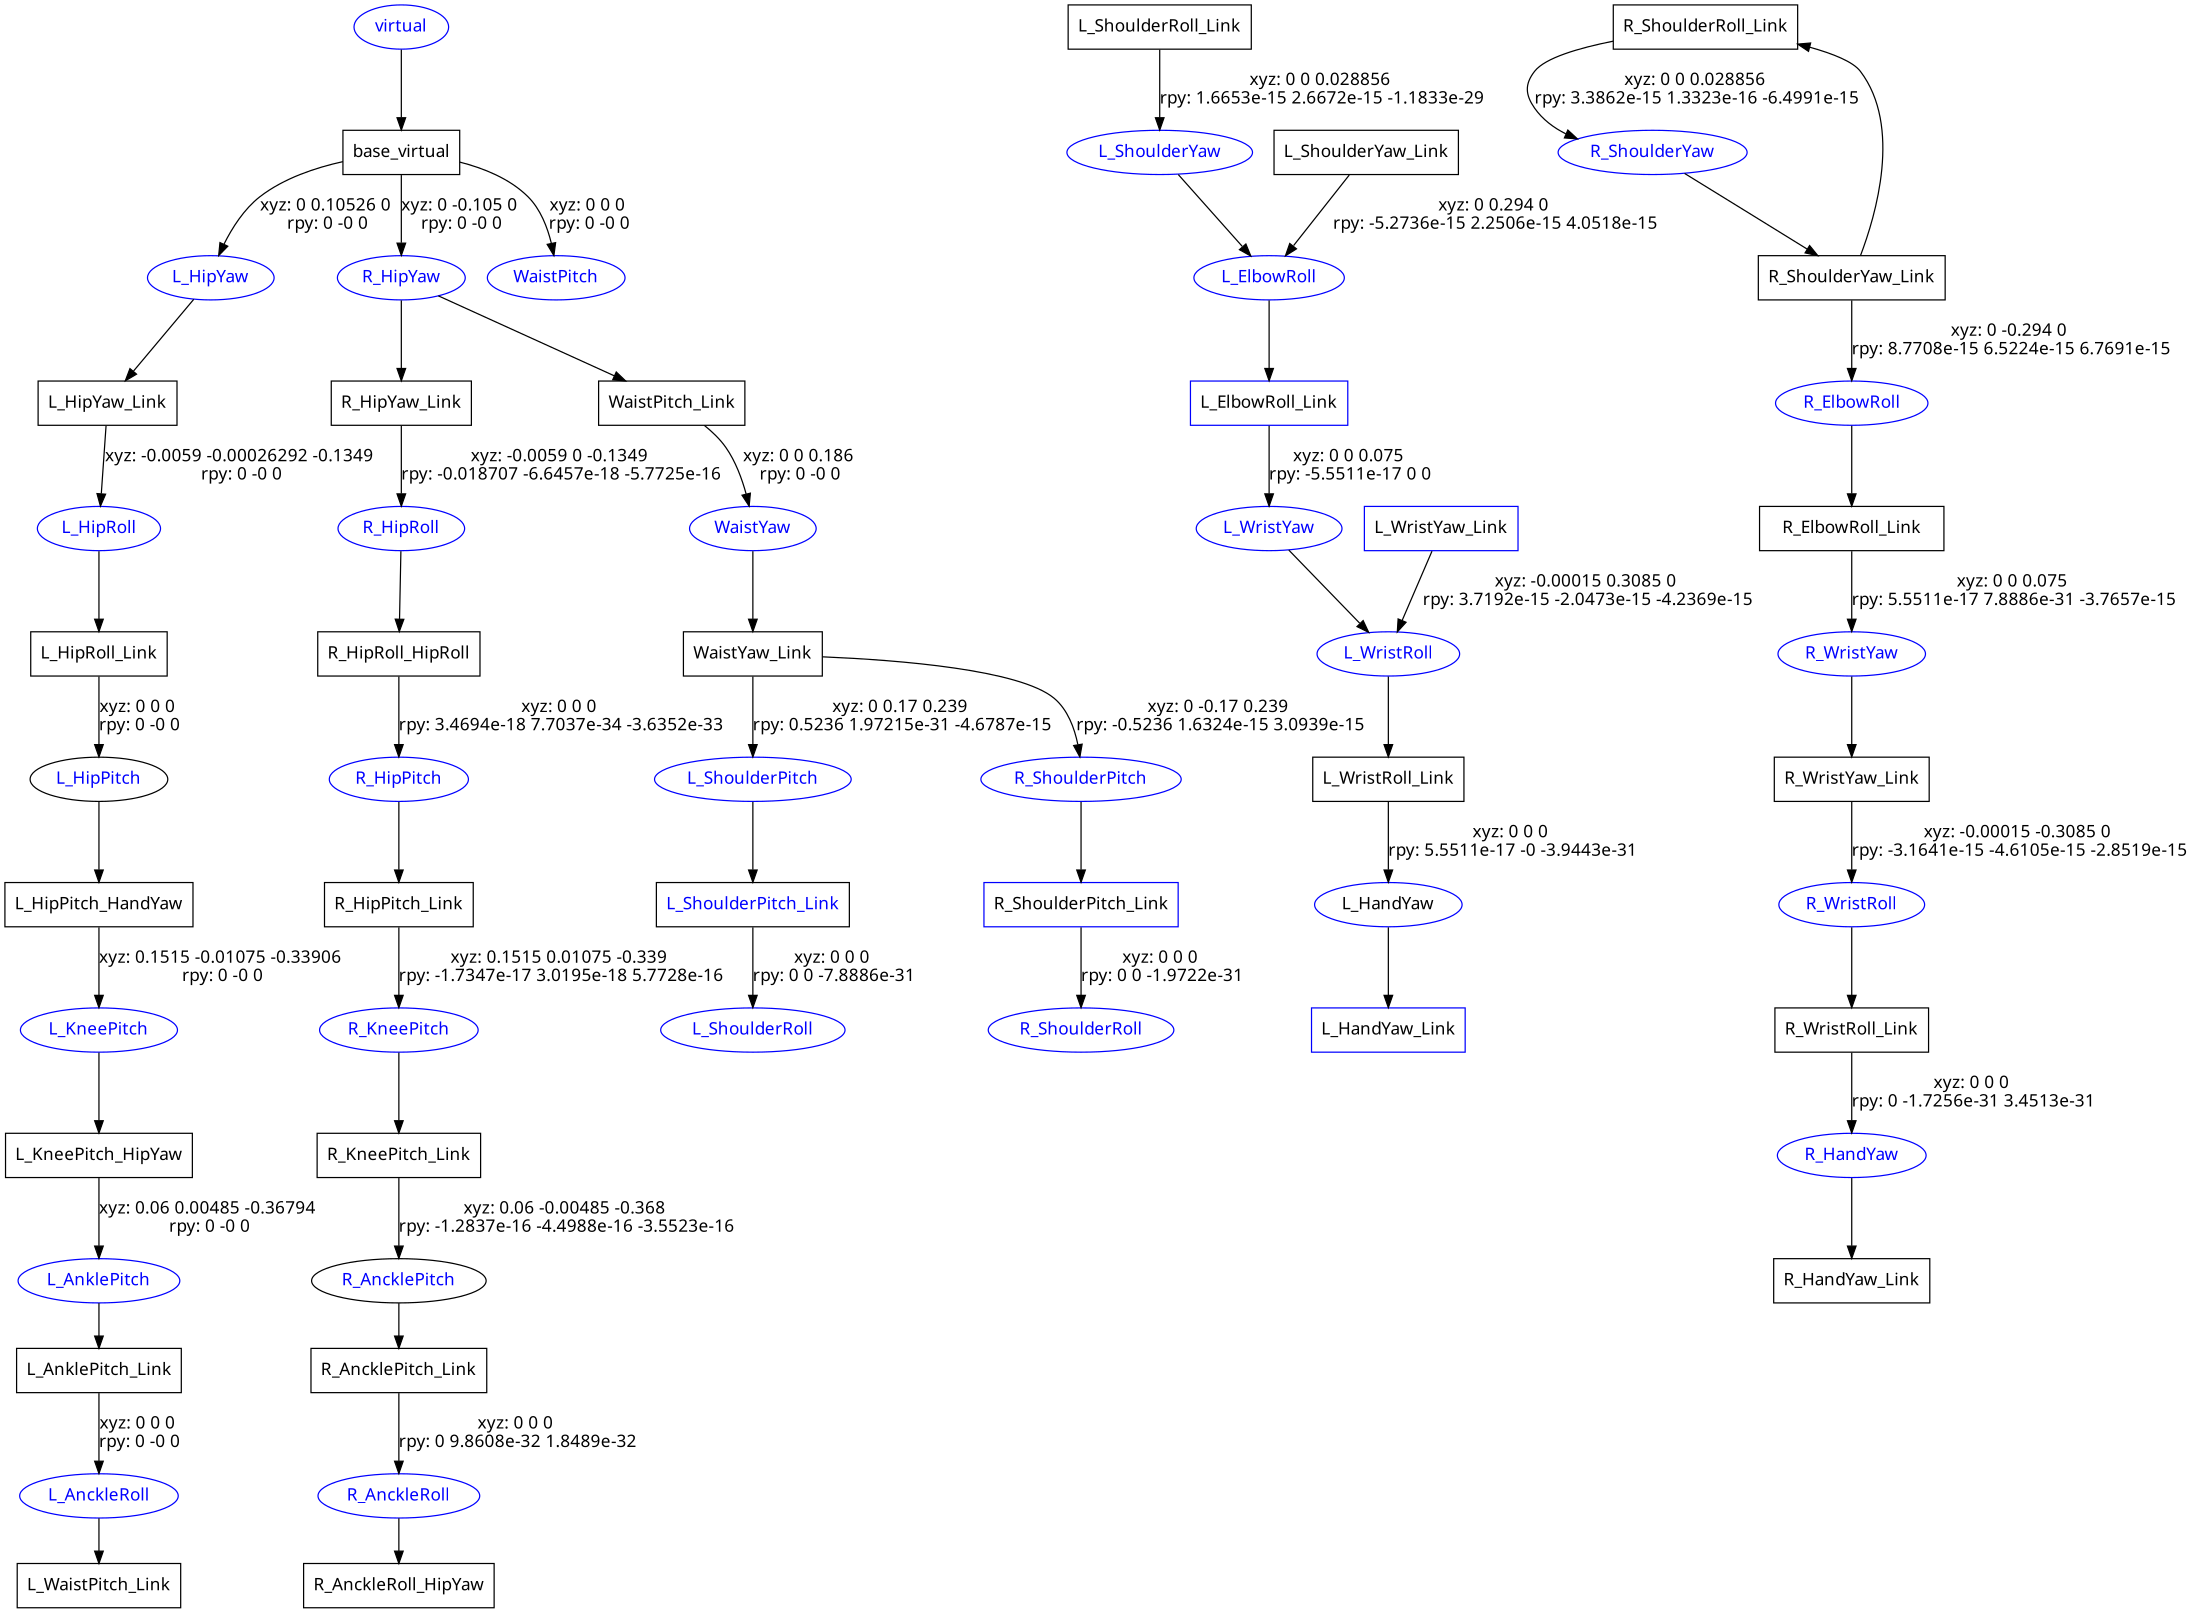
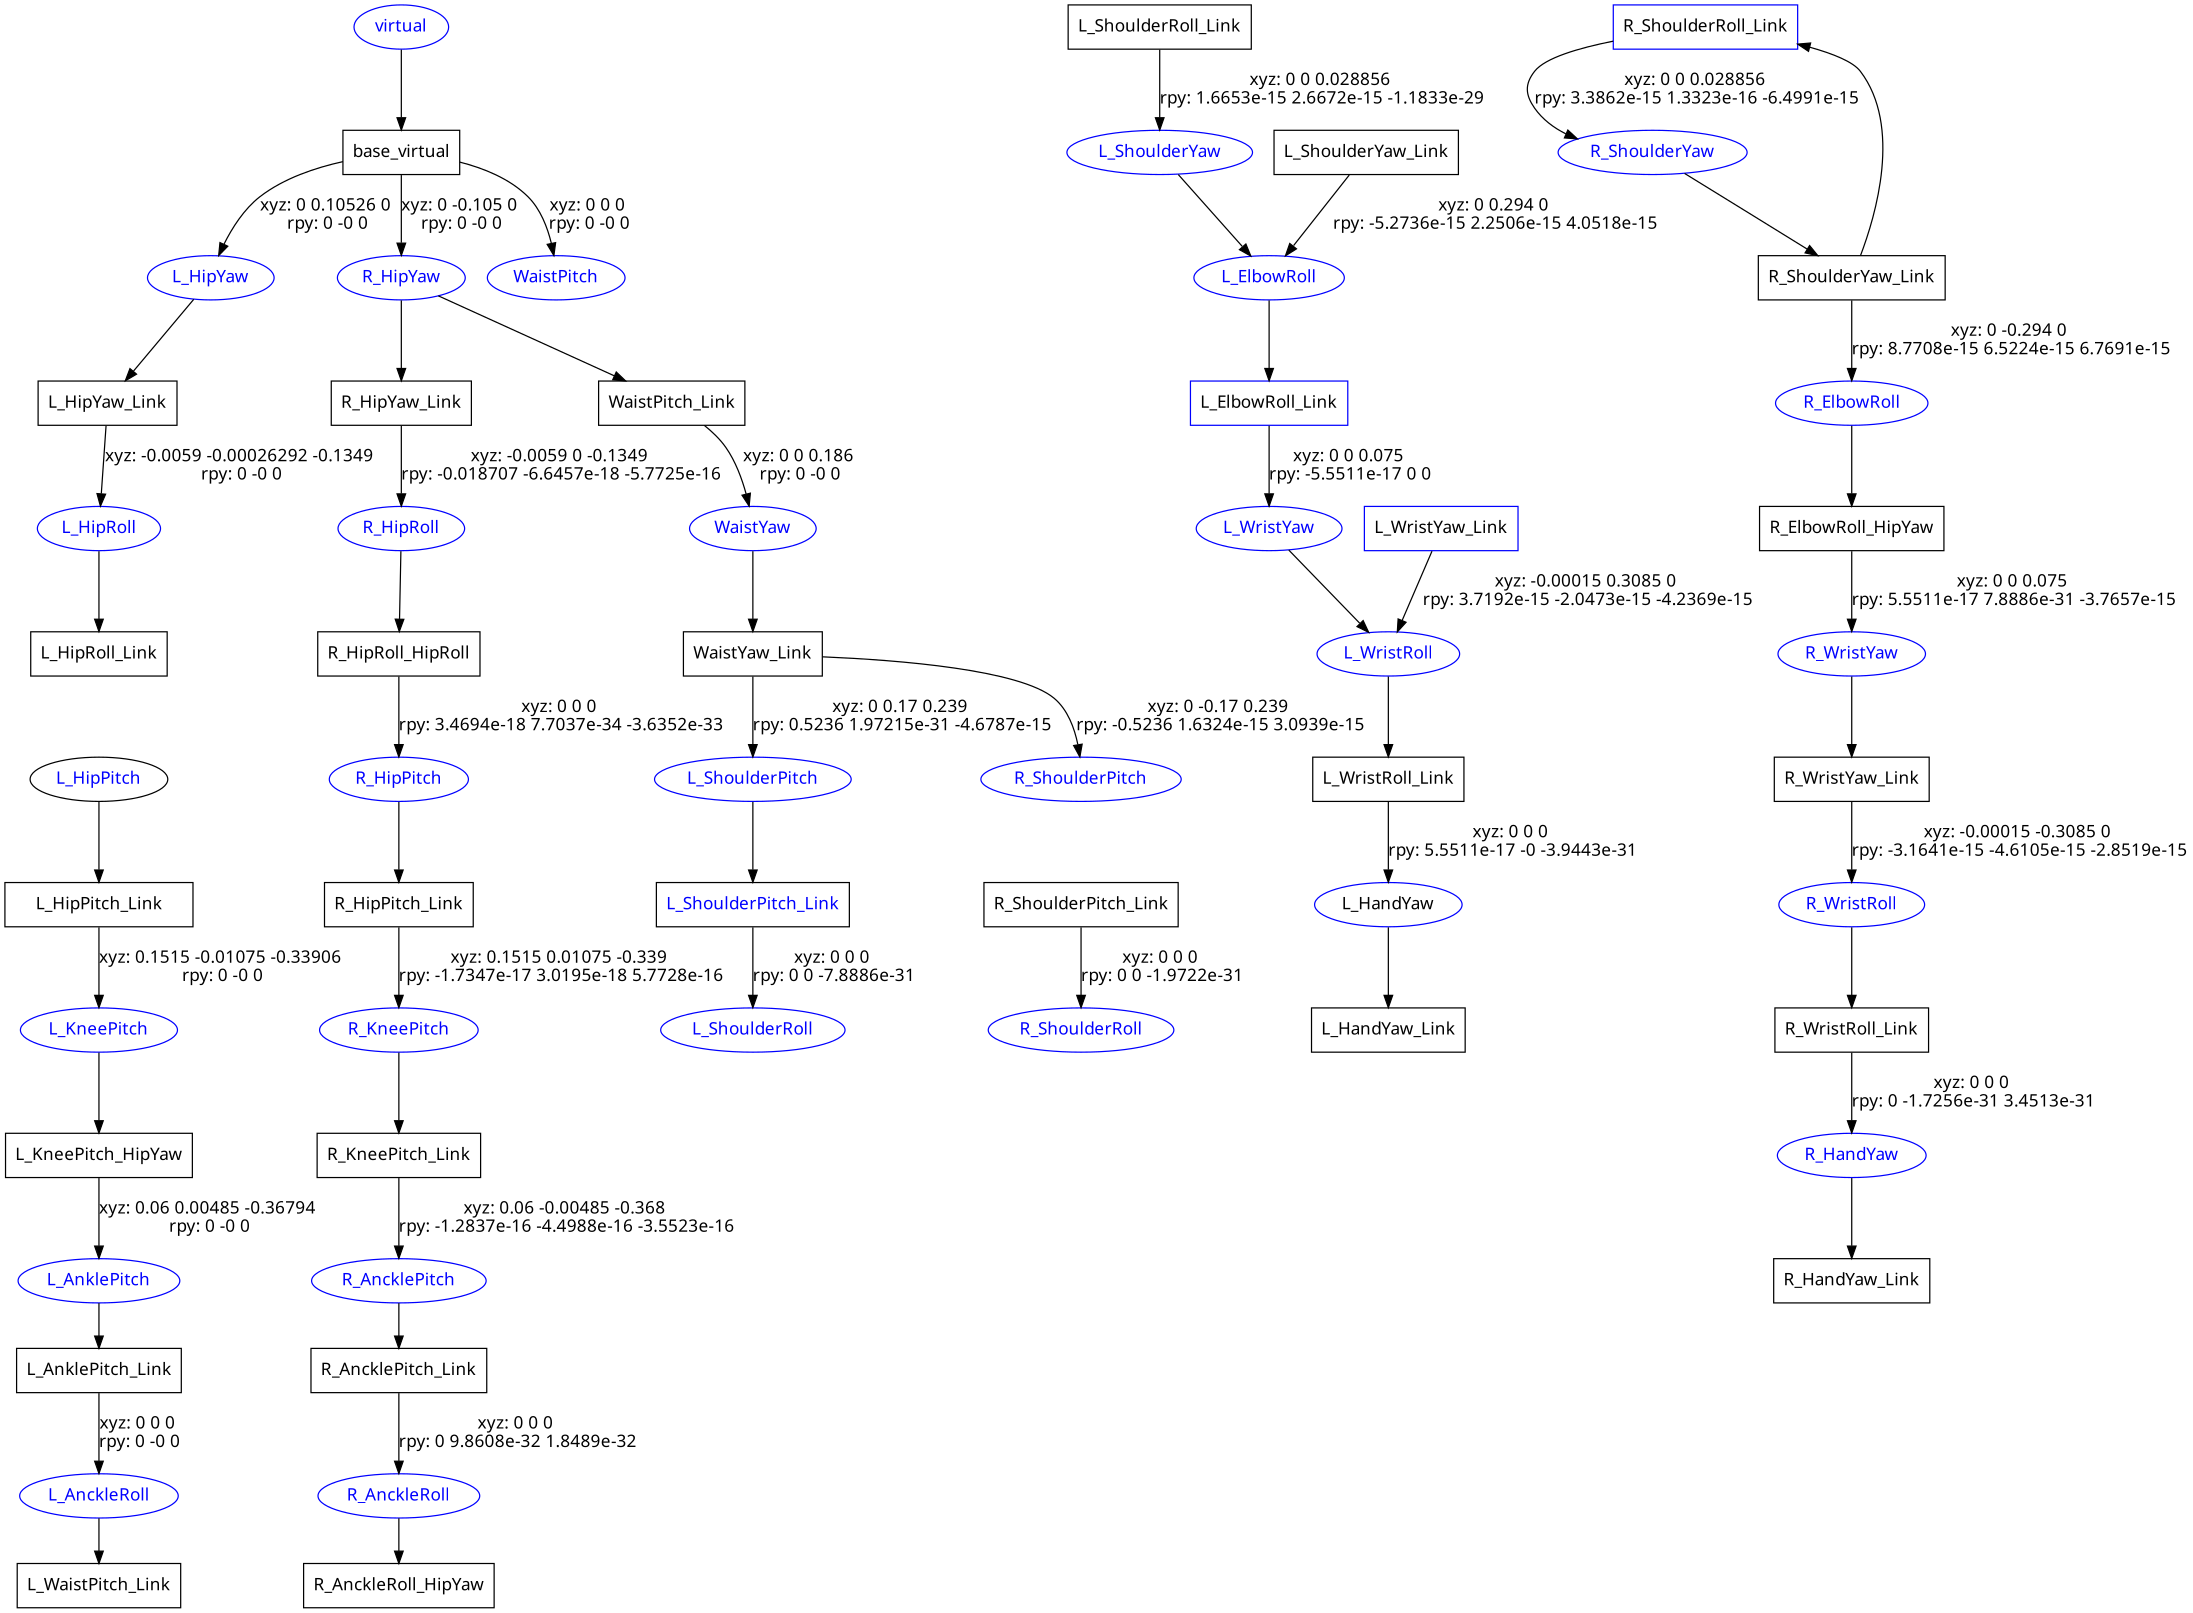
node "R_ShoulderRoll_Link": color black -> blue
node "R_ElbowRoll_Link": label "R_ElbowRoll_Link" -> "R_ElbowRoll_HipYaw"
edge "L_HipRoll_Link" -> "L_HipPitch": removed, label "xyz: 0 0 0 rpy: 0 -0 0"
edge "R_ShoulderPitch" -> "R_ShoulderPitch_Link": removed
node "L_HipPitch_HandYaw": label "L_HipPitch_HandYaw" -> "L_HipPitch_Link"
node "R_ShoulderPitch_Link": color blue -> black
node "L_HandYaw_Link": color blue -> black
node "R_AncklePitch": color black -> blue
